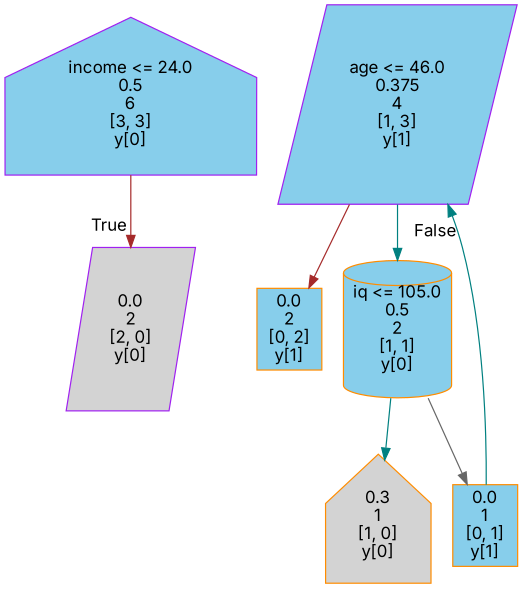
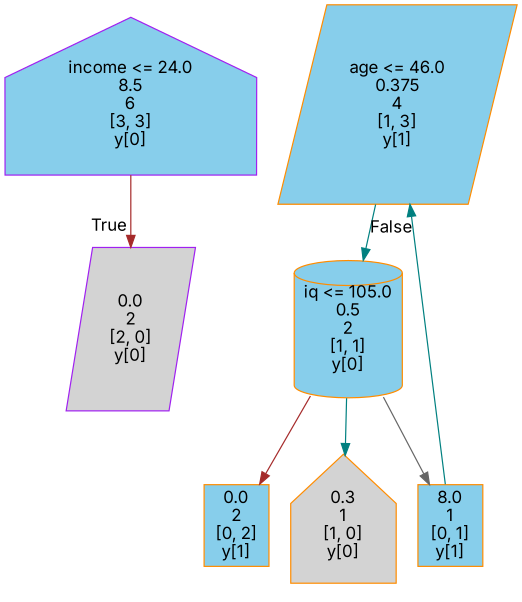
node "income <= 24.0 0.5 6 [3, 3] y[0]": label "income <= 24.0 0.5 6 [3, 3] y[0]" -> "income <= 24.0 8.5 6 [3, 3] y[0]"
node "age <= 46.0 0.375 4 [1, 3] y[1]": color purple -> darkorange
edge "age <= 46.0 0.375 4 [1, 3] y[1]" -> "0.0 2 [0, 2] y[1]": now "iq <= 105.0 0.5 2 [1, 1] y[0]" -> "0.0 2 [0, 2] y[1]"
node "0.0 1 [0, 1] y[1]": label "0.0 1 [0, 1] y[1]" -> "8.0 1 [0, 1] y[1]"
